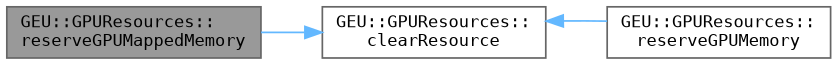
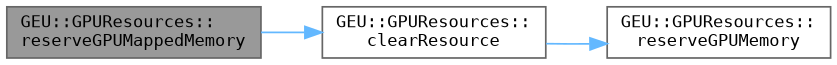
edge "GEU::GPUResources:: reserveGPUMemory" -> "GEU::GPUResources:: clearResource": reversed
